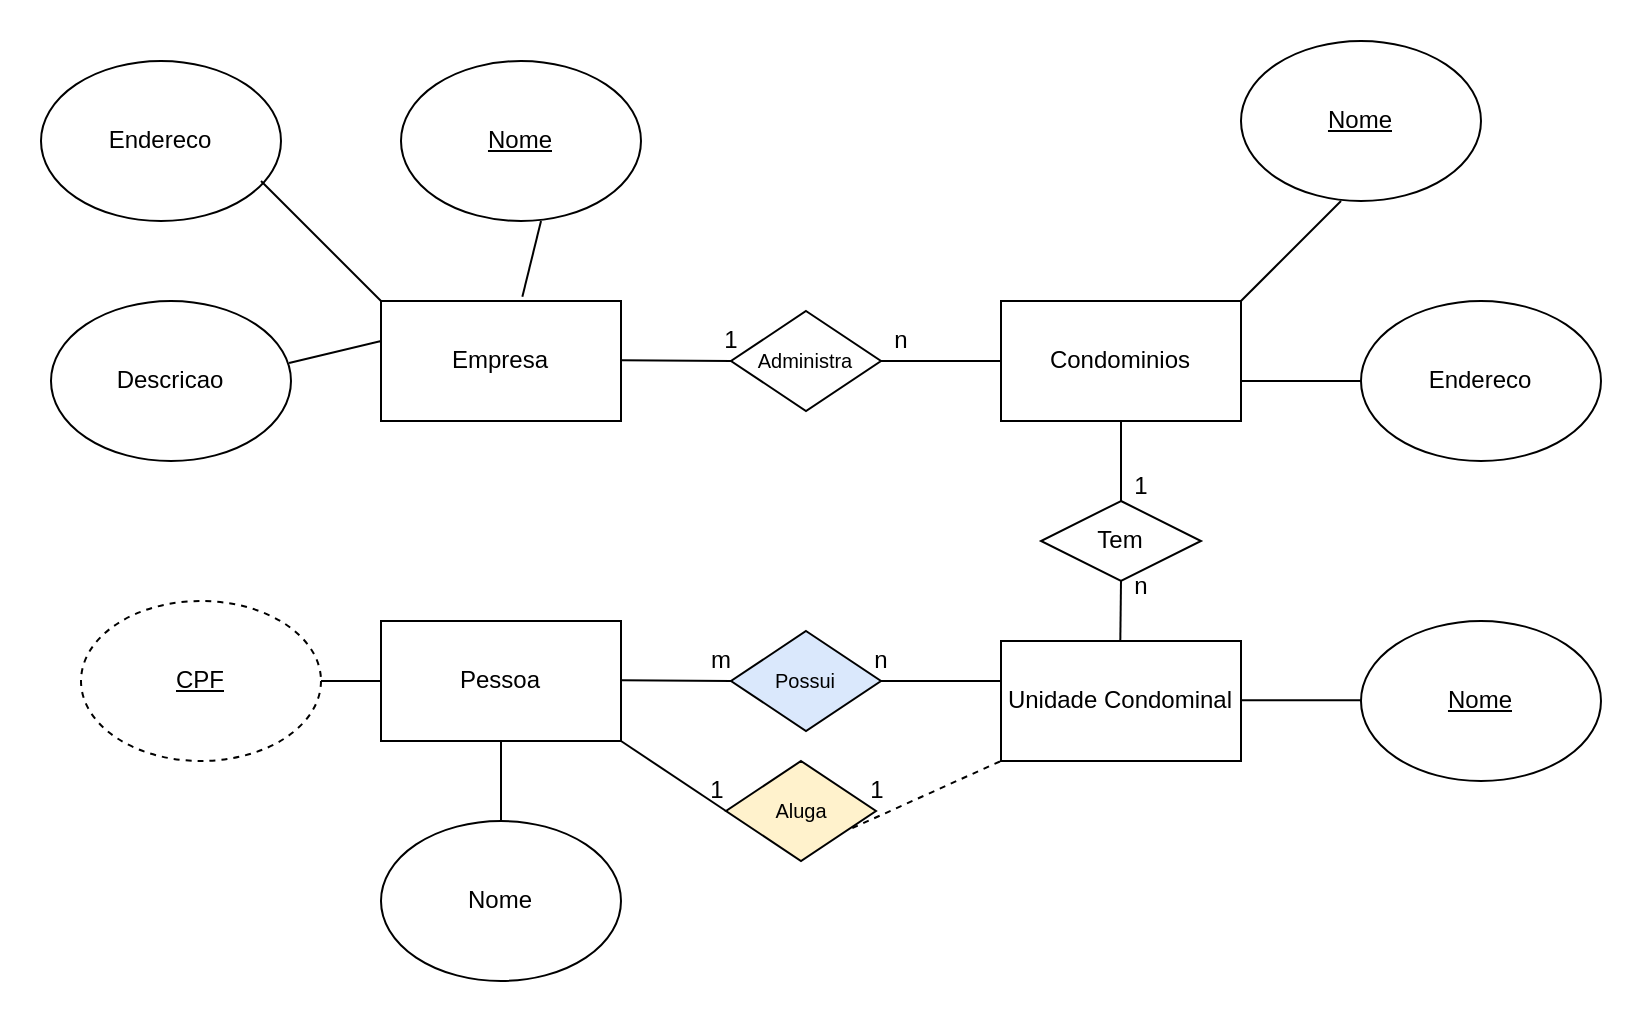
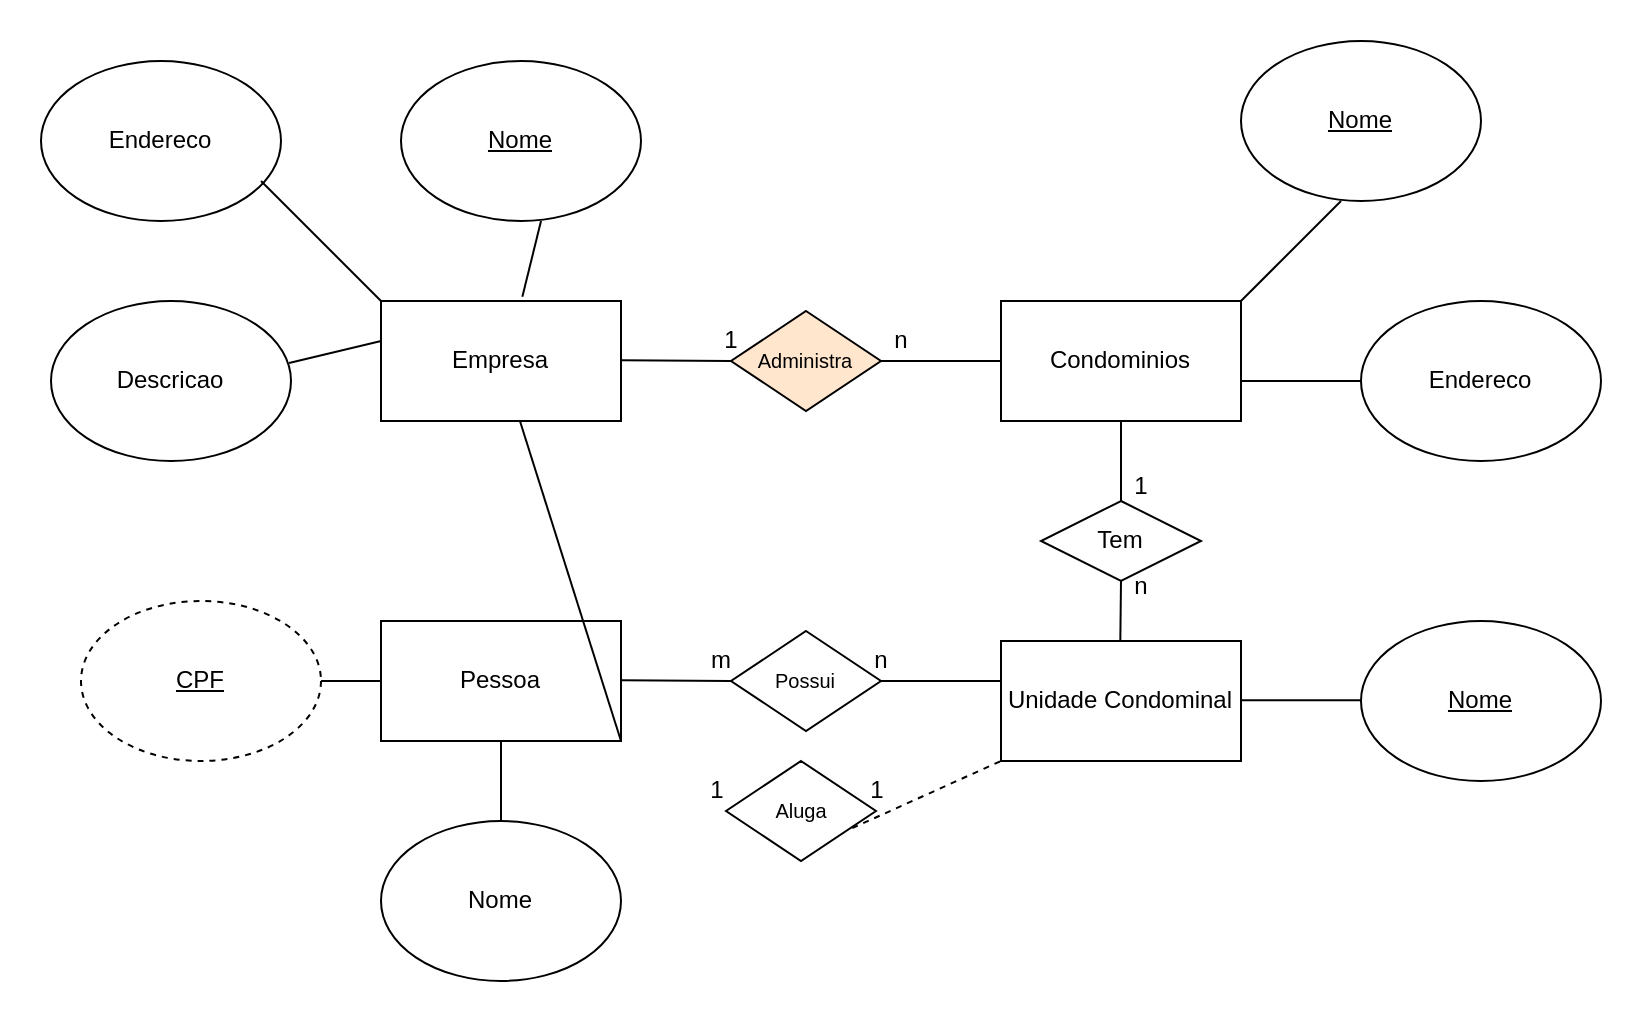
node "Administra": fillcolor #ffffff -> #ffe6cc
node "Possui": fillcolor #dae8fc -> #ffffff
edge "Pessoa" -- "Aluga": now "Pessoa" -- "Empresa"
node "Aluga": fillcolor #fff2cc -> #ffffff
